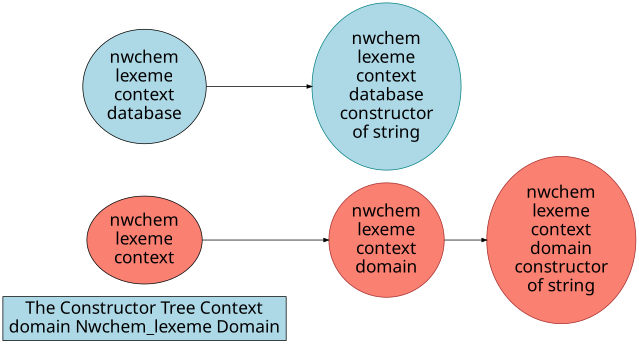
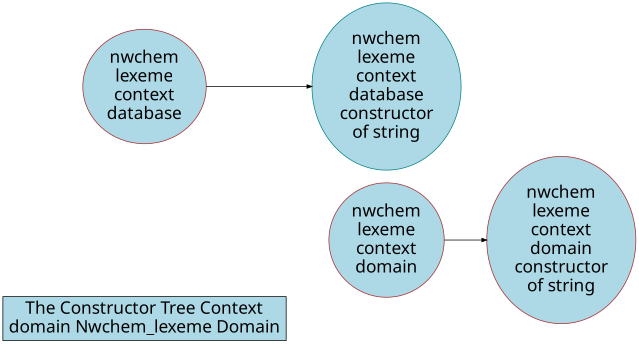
node "nwchem lexeme context database": color black -> brown
node "nwchem lexeme context": removed
node "nwchem lexeme context domain": fillcolor salmon -> lightblue
node "nwchem lexeme context domain constructor of string": fillcolor salmon -> lightblue
